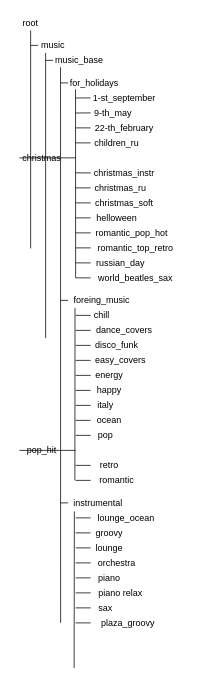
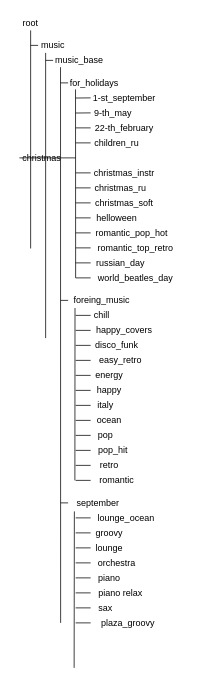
node "world_beatles_sax": label "world_beatles_sax" -> "world_beatles_day"
node "dance_covers": label "dance_covers" -> "happy_covers"
node "easy_covers": label "easy_covers" -> "easy_retro"
node "pop_hit": moved (42, 450) -> (113, 450)
node "instrumental": label "instrumental" -> "september"
